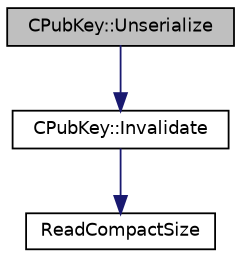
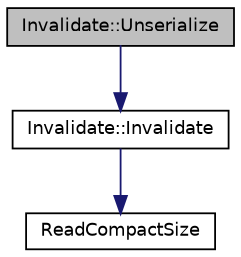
node "CPubKey::Unserialize": label "CPubKey::Unserialize" -> "Invalidate::Unserialize"
node "CPubKey::Invalidate": label "CPubKey::Invalidate" -> "Invalidate::Invalidate"
